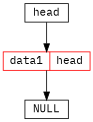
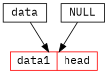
node "head": label "head" -> "data"
edge "data1" -> "NULL": reversed
